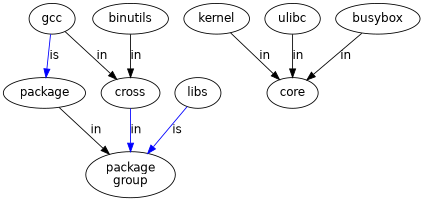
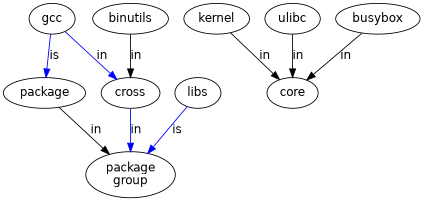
edge "gcc" -> "cross": color black -> blue
